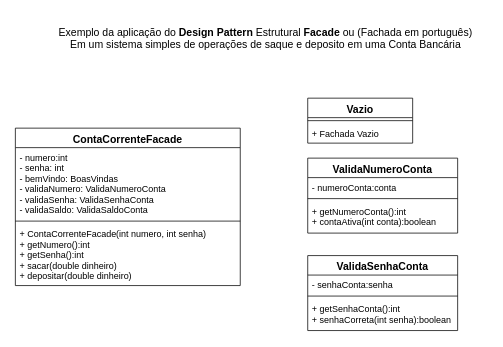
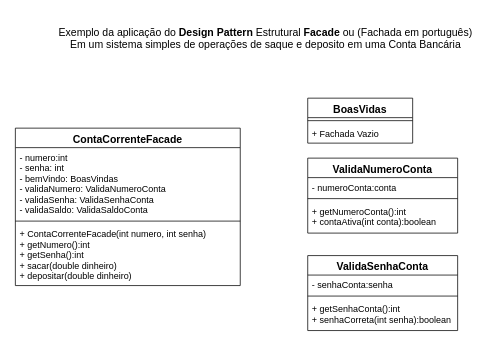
node "Vazio": label "Vazio" -> "BoasVidas"
